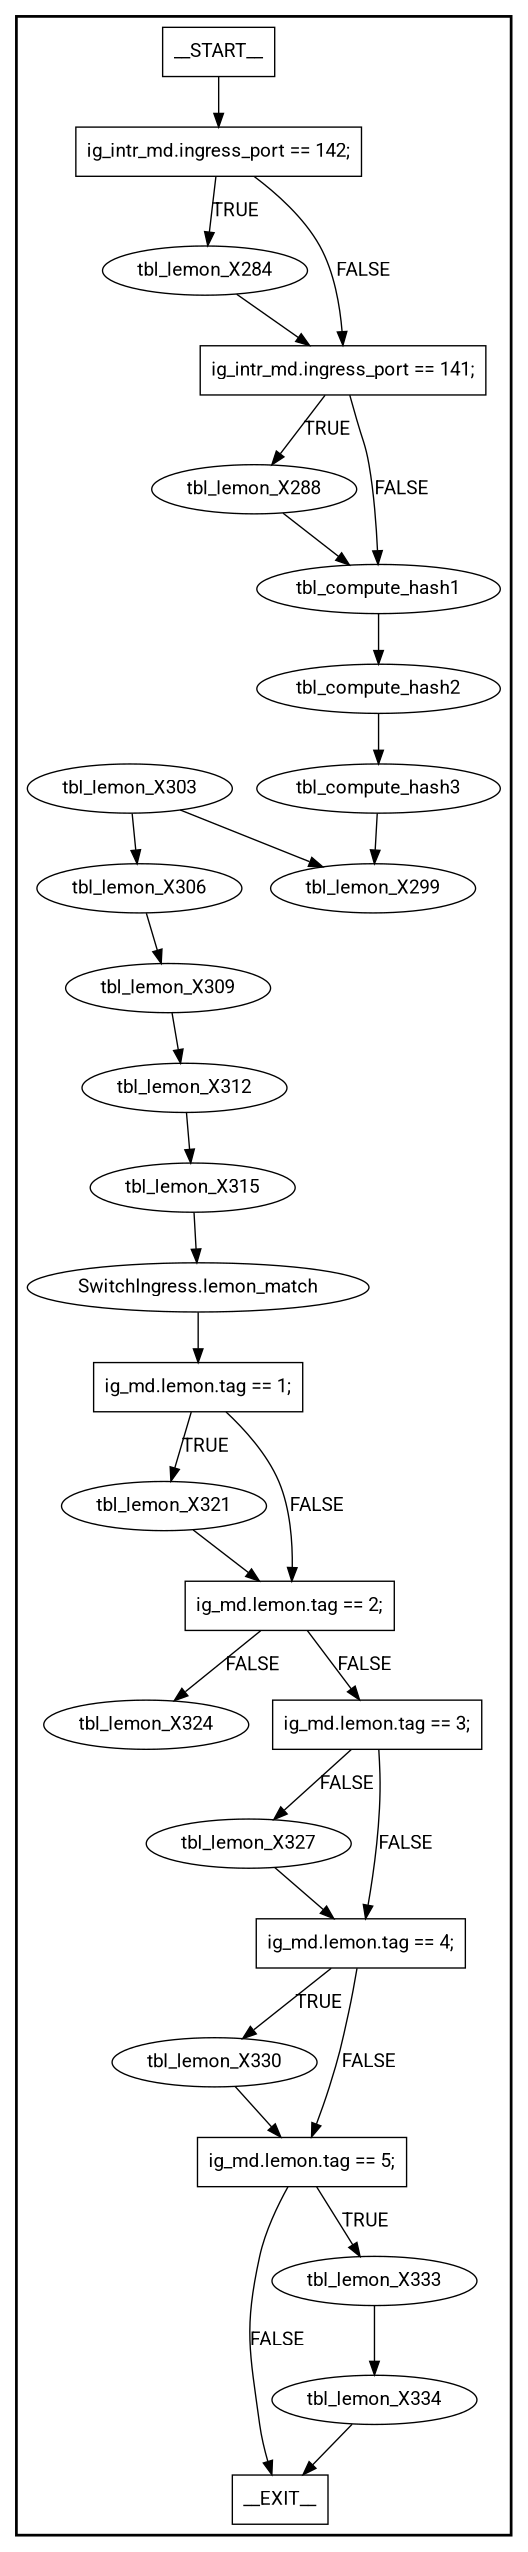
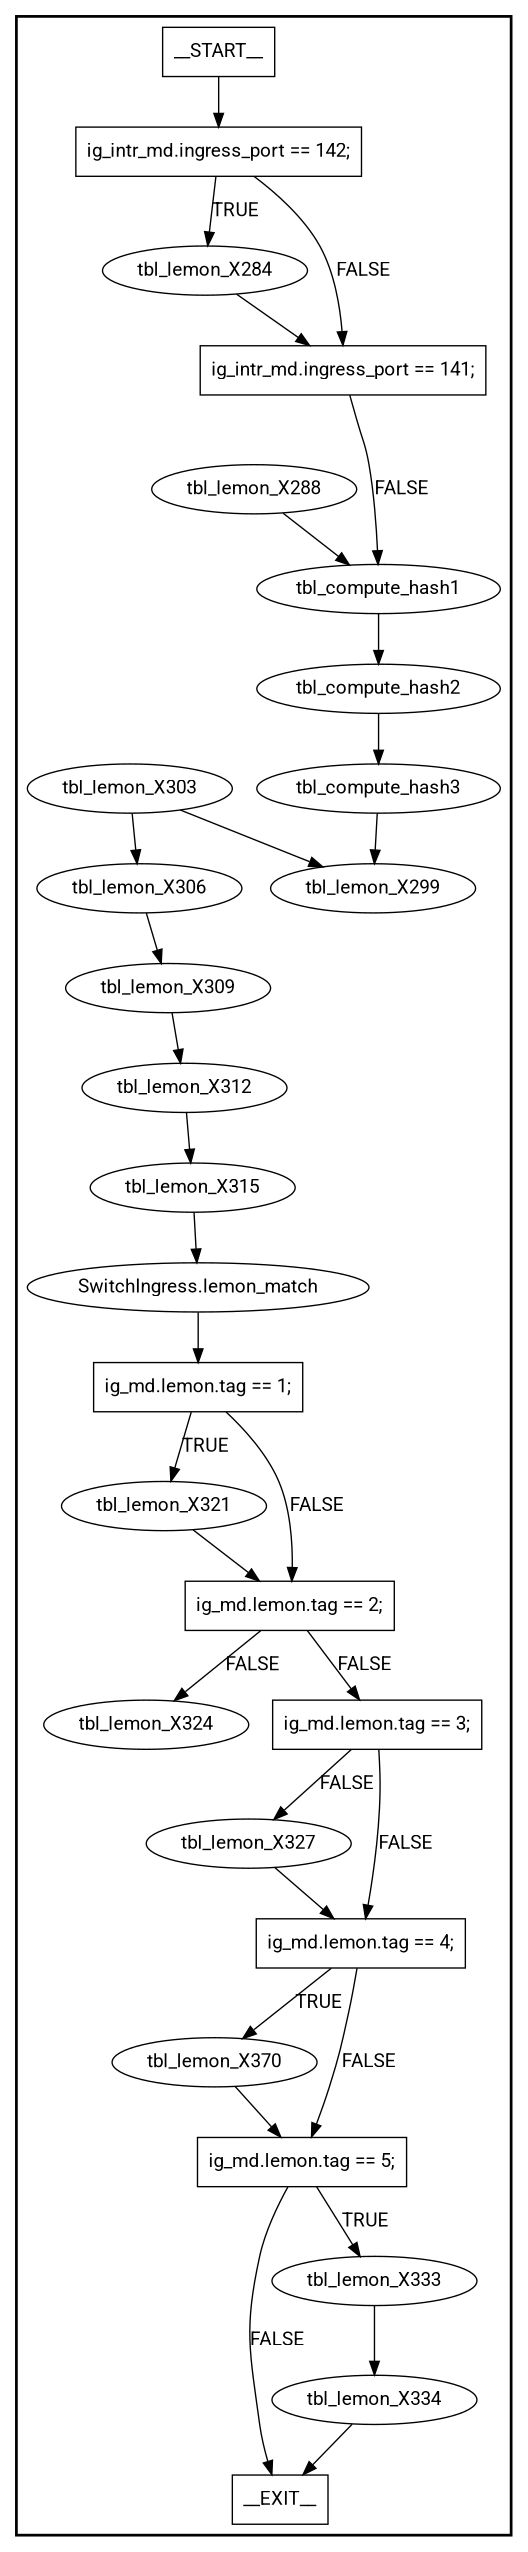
edge "ig_intr_md.ingress_port == 141;" -> "tbl_lemon_X288": removed, label "TRUE"
node "tbl_lemon_X330": label "tbl_lemon_X330" -> "tbl_lemon_X370"
